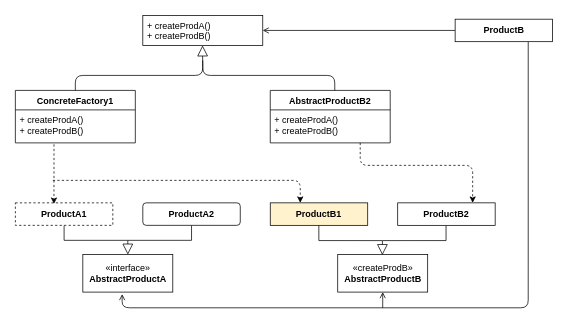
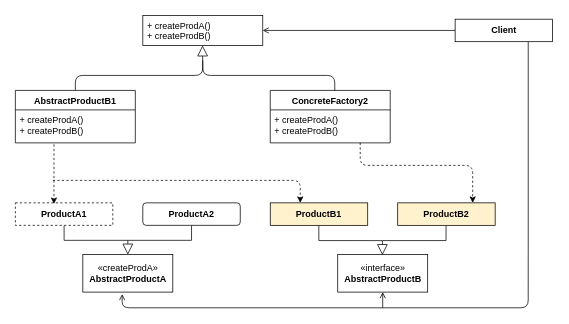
node "ProductB": label "ProductB" -> "Client"
node "ConcreteFactory1": label "ConcreteFactory1" -> "AbstractProductB1"
node "AbstractProductB2": label "AbstractProductB2" -> "ConcreteFactory2"
node "ProductB2": fillcolor #ffffff -> #fff2cc
node "«interface» AbstractProductA": label "«interface» AbstractProductA" -> "«createProdA» AbstractProductA"
node "«createProdB» AbstractProductB": label "«createProdB» AbstractProductB" -> "«interface» AbstractProductB"
